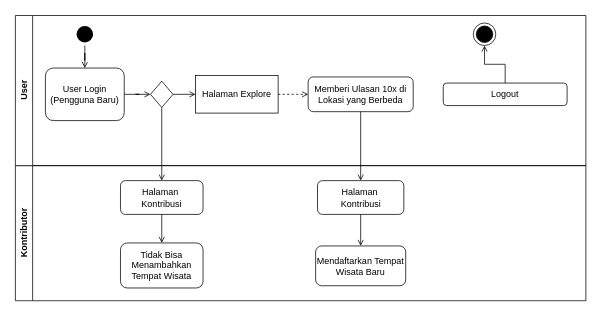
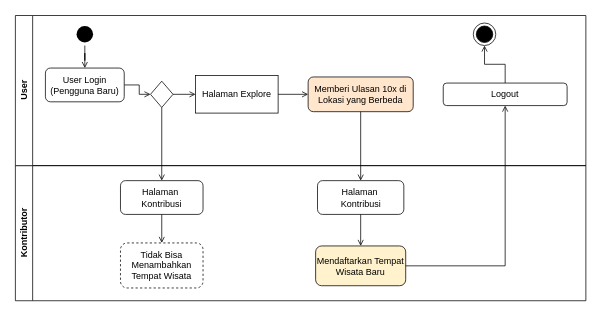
node "User Login (Pengguna Baru)": size 79x53 -> 79x34
edge "Halaman Explore" -> "Memberi Ulasan 10x di Lokasi yang Berbeda": style dashed -> solid
node "Memberi Ulasan 10x di Lokasi yang Berbeda": fillcolor #ffffff -> #ffe6cc
edge "Mendaftarkan Tempat Wisata Baru" -> "Logout": added
node "Tidak Bisa Menambahkan Tempat Wisata": style solid -> dashed
node "Mendaftarkan Tempat Wisata Baru": fillcolor #ffffff -> #fff2cc
